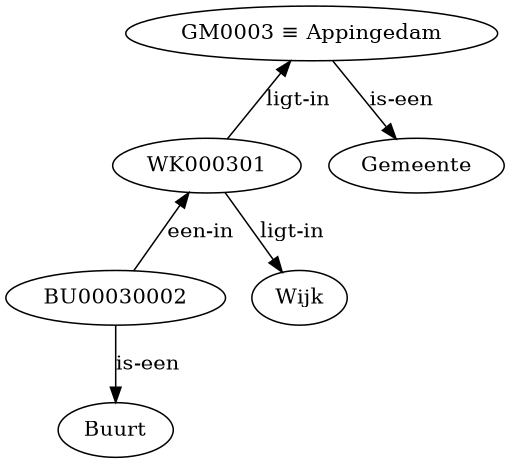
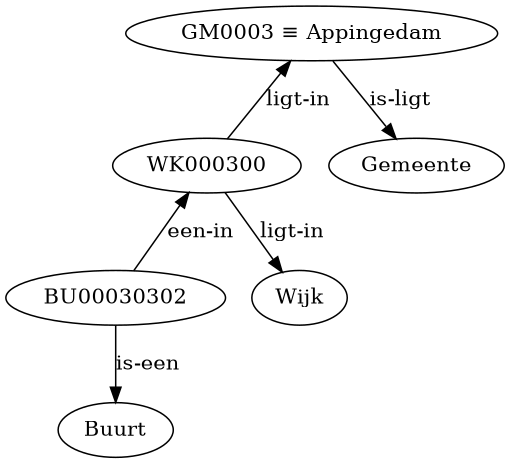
edge "GM0003 ≡ Appingedam" -> "Gemeente": label "is-een" -> "is-ligt"
node "WK000301": label "WK000301" -> "WK000300"
node "BU00030002": label "BU00030002" -> "BU00030302"
